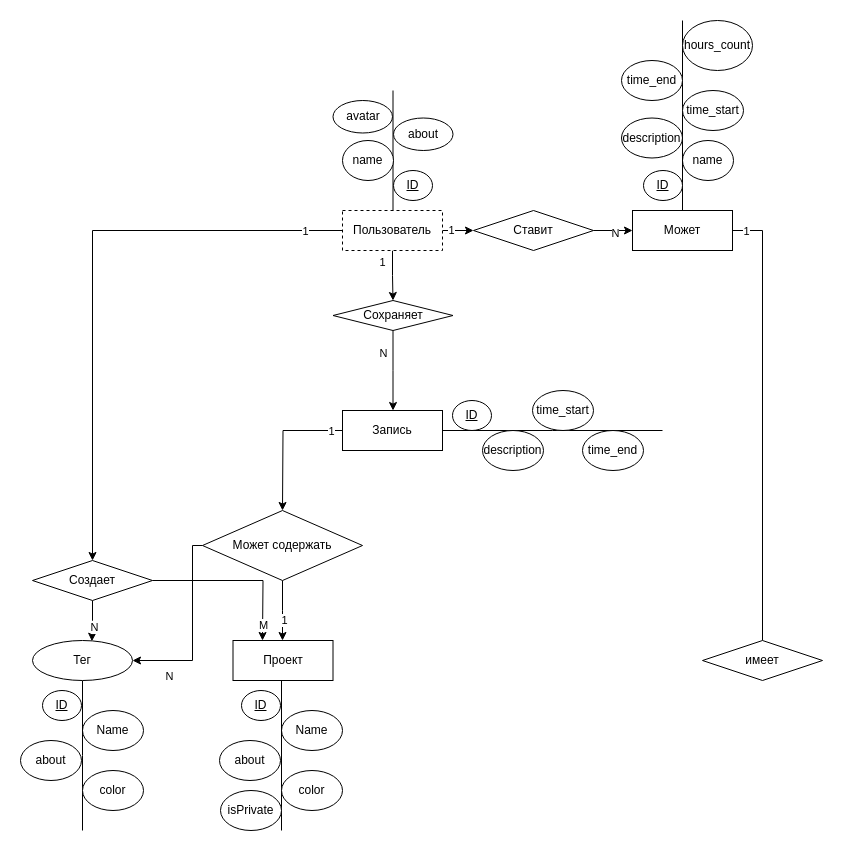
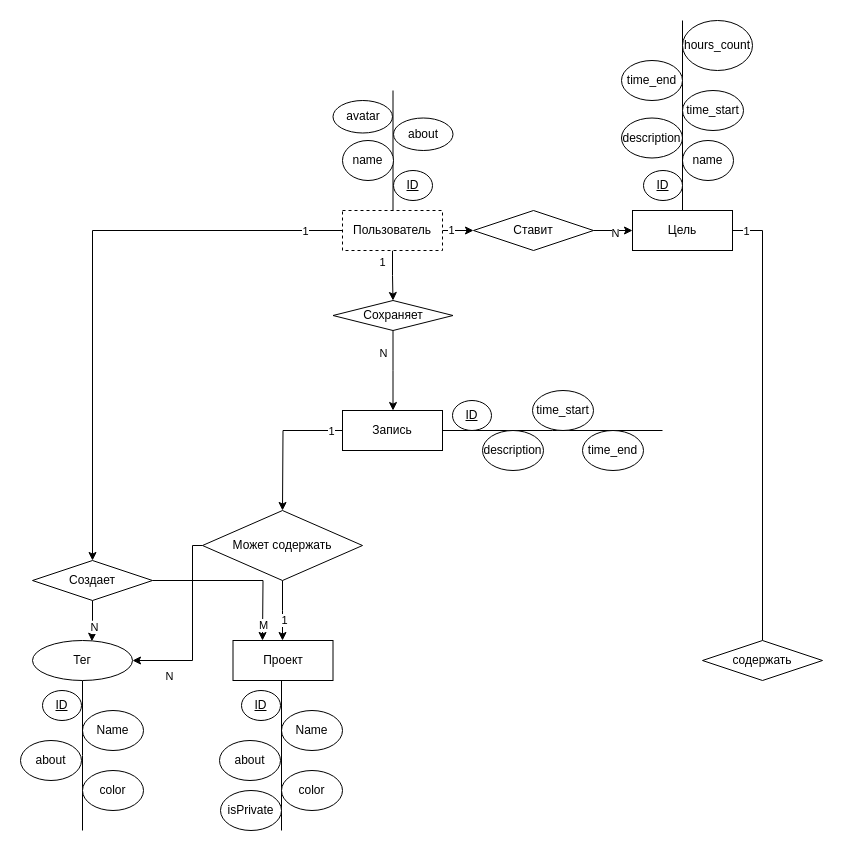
node "Может": label "Может" -> "Цель"
node "имеет": label "имеет" -> "содержать"
